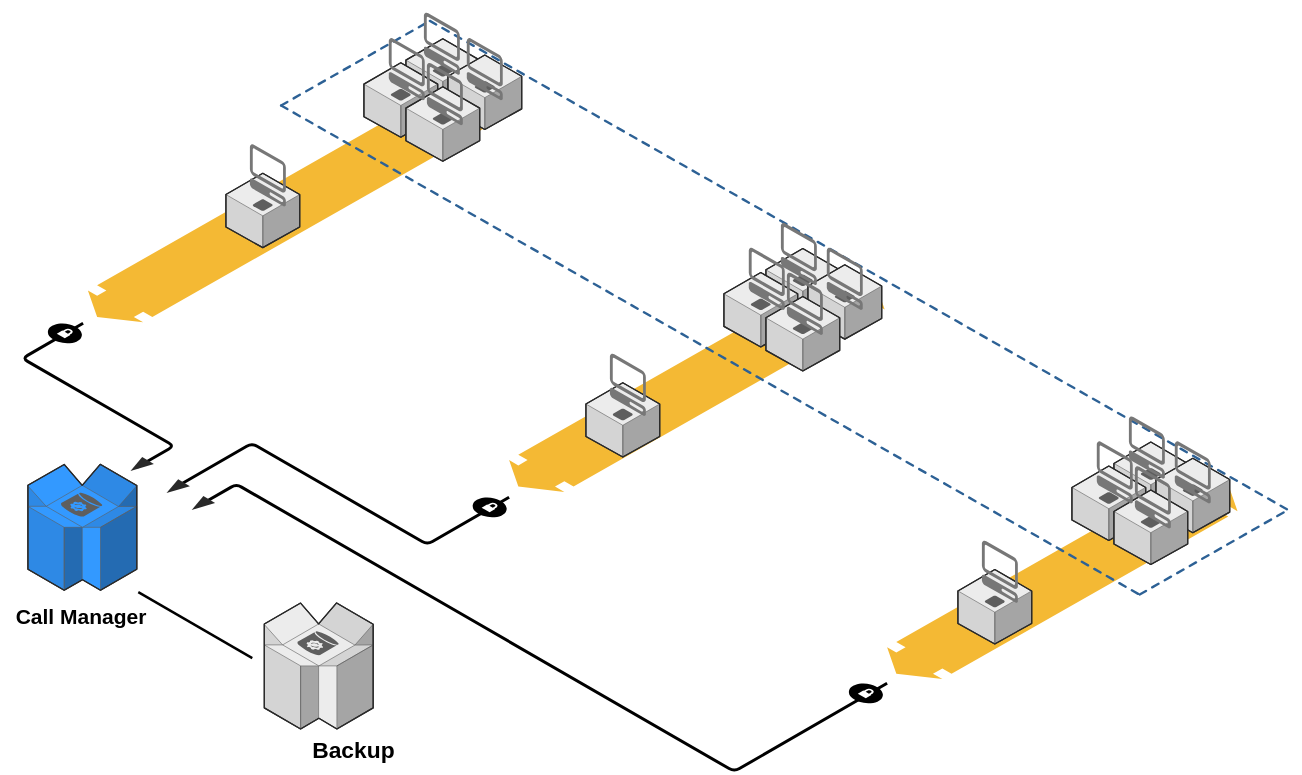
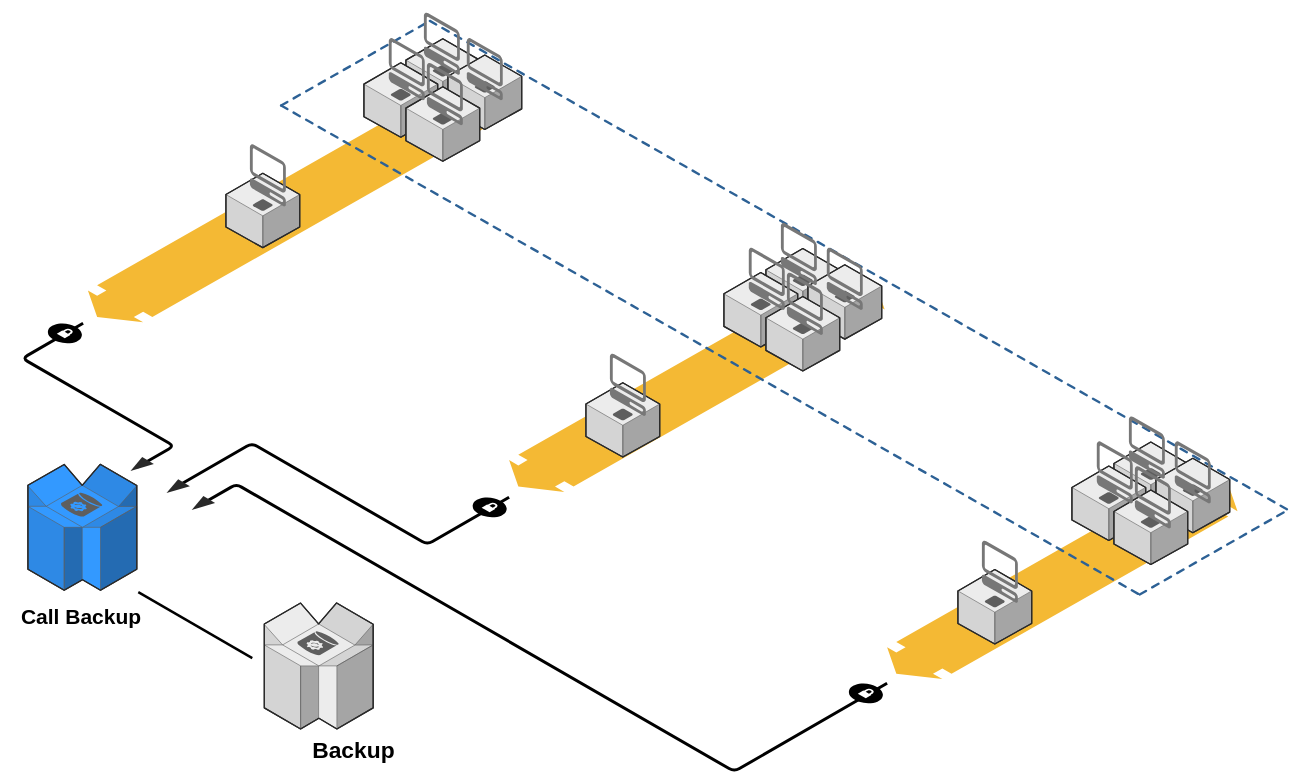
node "Call Manager": label "Call Manager" -> "Call Backup"
